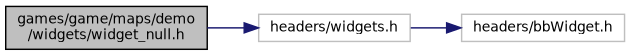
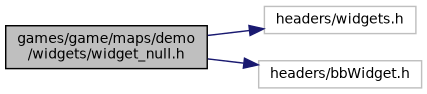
edge "headers/widgets.h" -> "headers/bbWidget.h": now "games/game/maps/demo /widgets/widget_null.h" -> "headers/bbWidget.h"
